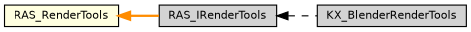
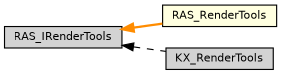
edge "RAS_IRenderTools" -> "RAS_RenderTools": reversed
node "KX_BlenderRenderTools": label "KX_BlenderRenderTools" -> "KX_RenderTools"
